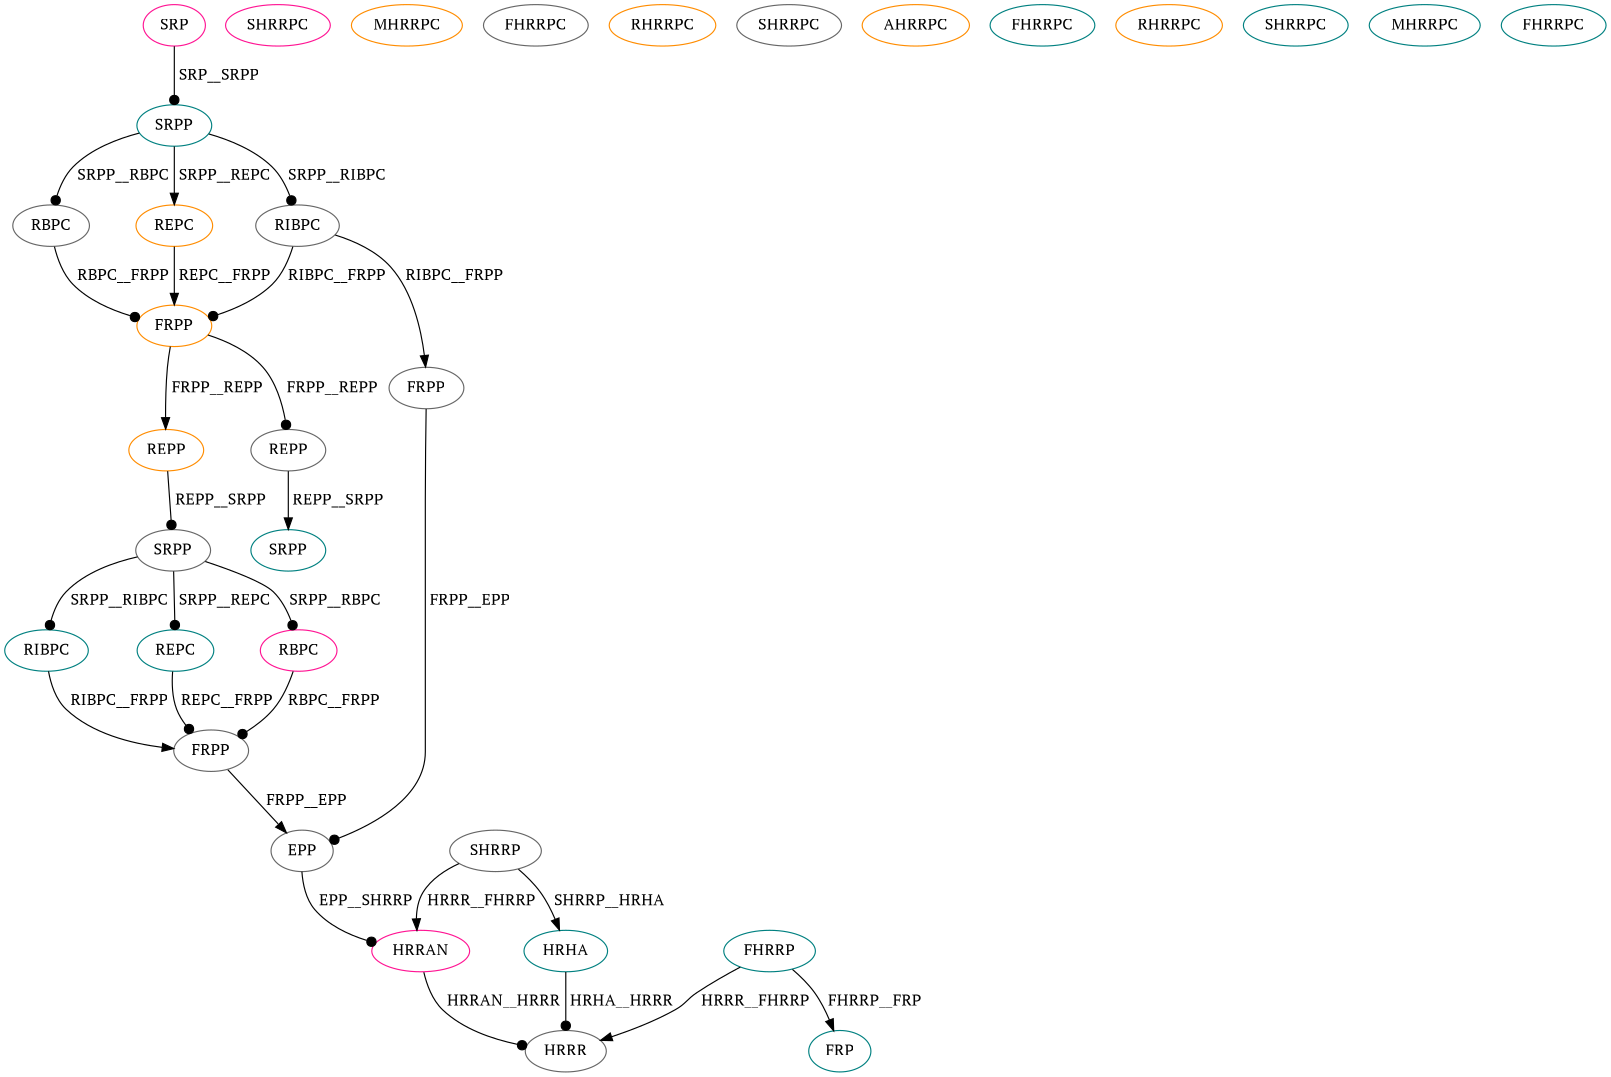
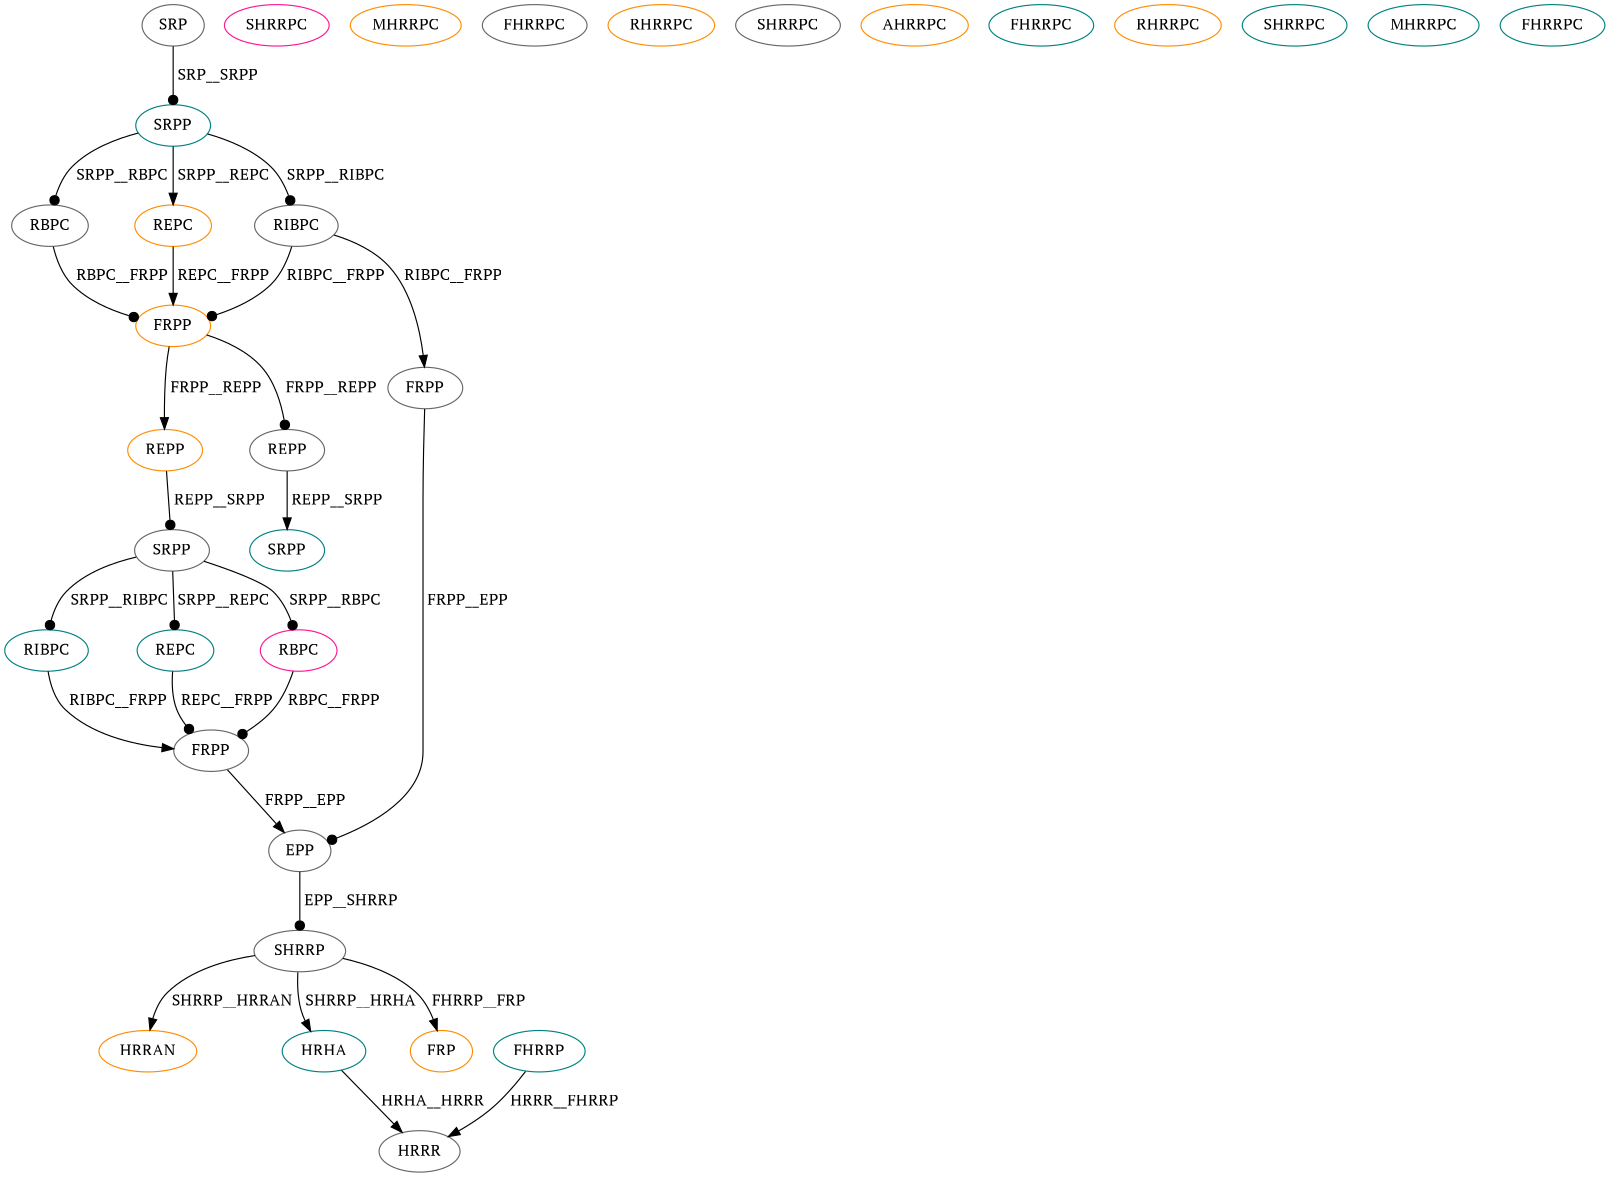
node "SRP": color deeppink -> gray40
edge "SHRRP" -> "HRRAN": label " HRRR__FHRRP" -> " SHRRP__HRRAN"
edge "EPP" -> "HRRAN": now "EPP" -> "SHRRP"
node "HRRAN": color deeppink -> darkorange
edge "FHRRP" -> "FRP": now "SHRRP" -> "FRP"
edge "HRHA" -> "HRRR": arrowhead dot -> normal
edge "HRRAN" -> "HRRR": removed, label "HRRAN__HRRR"
node "FRP": color teal -> darkorange
